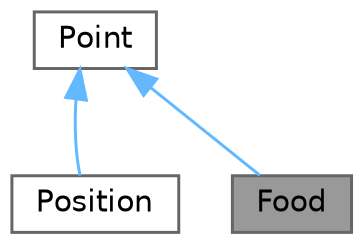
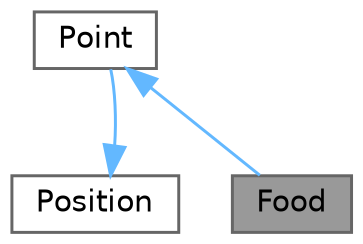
edge "Position" -> "Point": reversed
